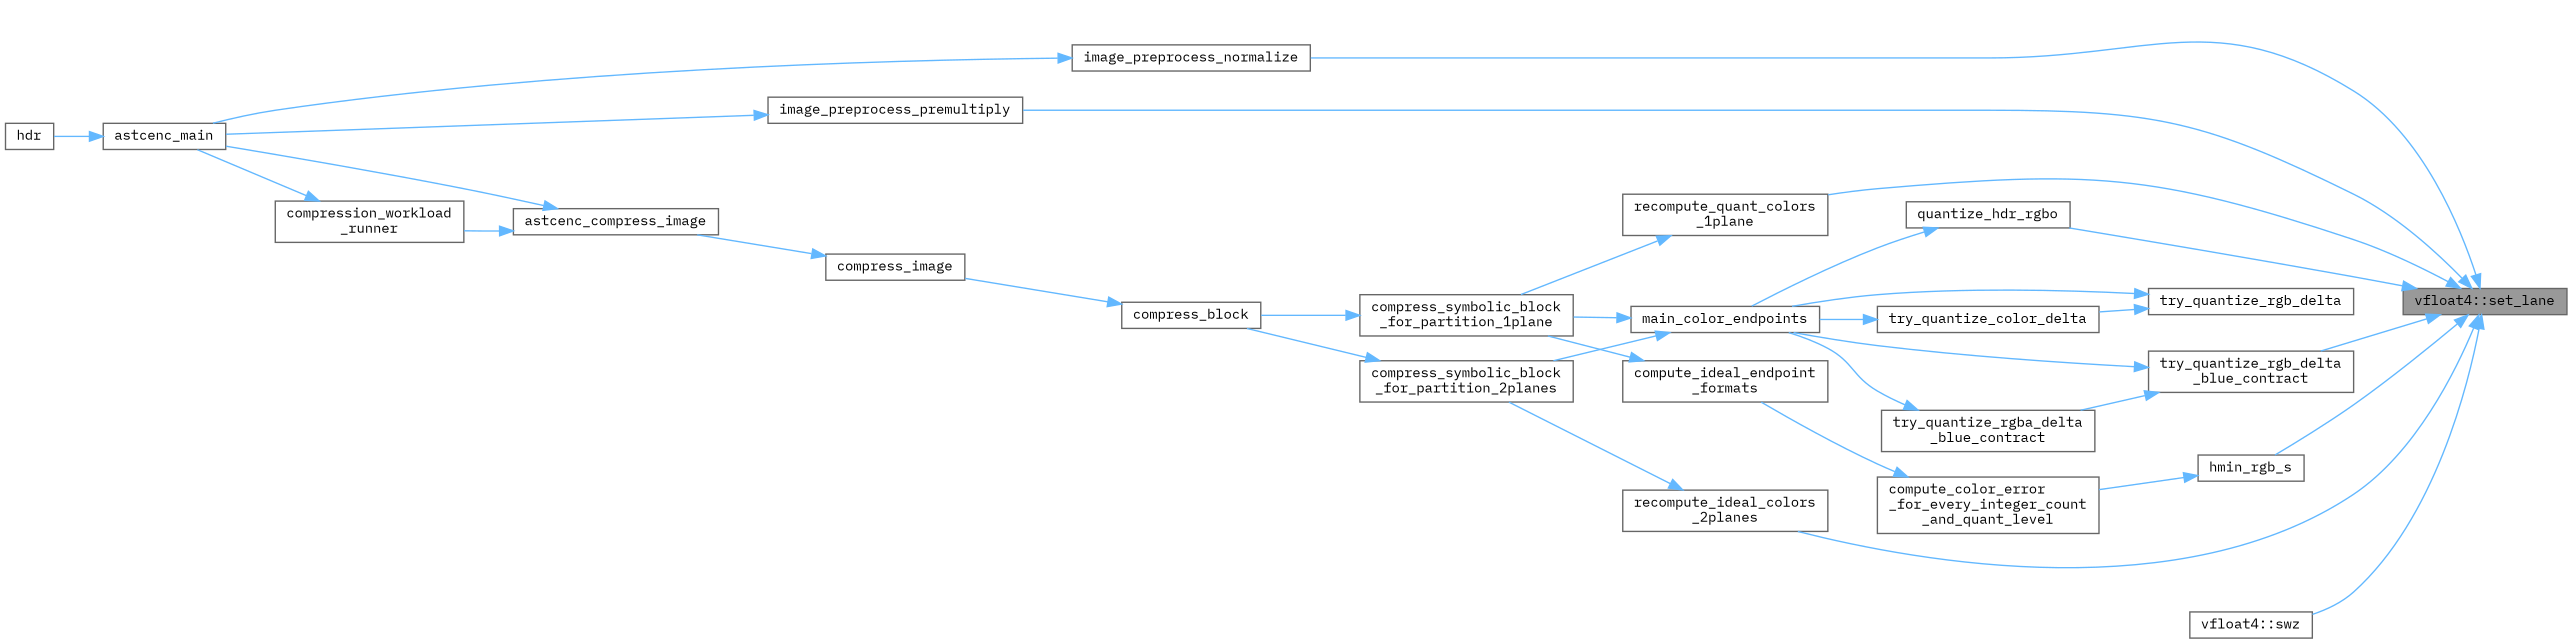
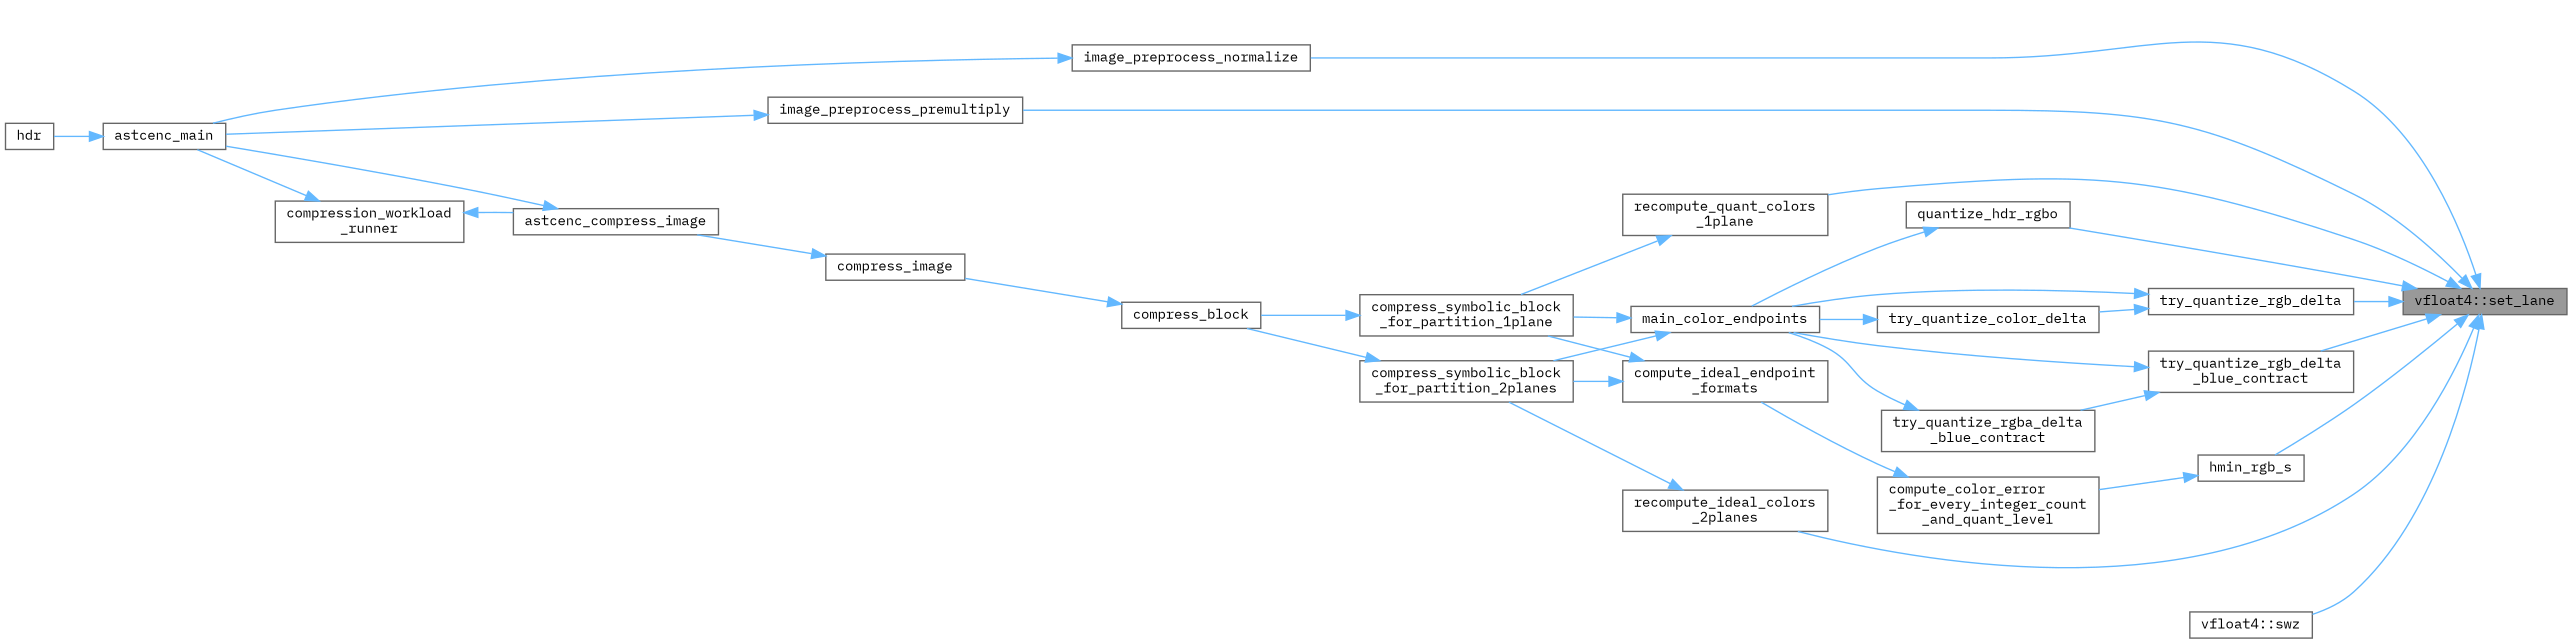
edge "compression_workload _runner" -> "astcenc_compress_image": reversed
edge "try_quantize_rgb_delta" -> "vfloat4::set_lane": added
edge "compress_symbolic_block _for_partition_2planes" -> "compute_ideal_endpoint _formats": added
